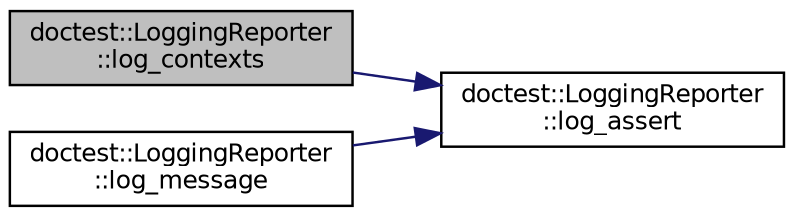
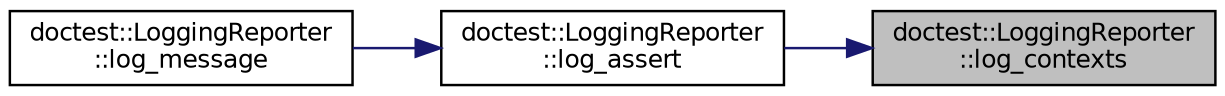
edge "doctest::LoggingReporter ::log_contexts" -> "doctest::LoggingReporter ::log_assert": reversed
